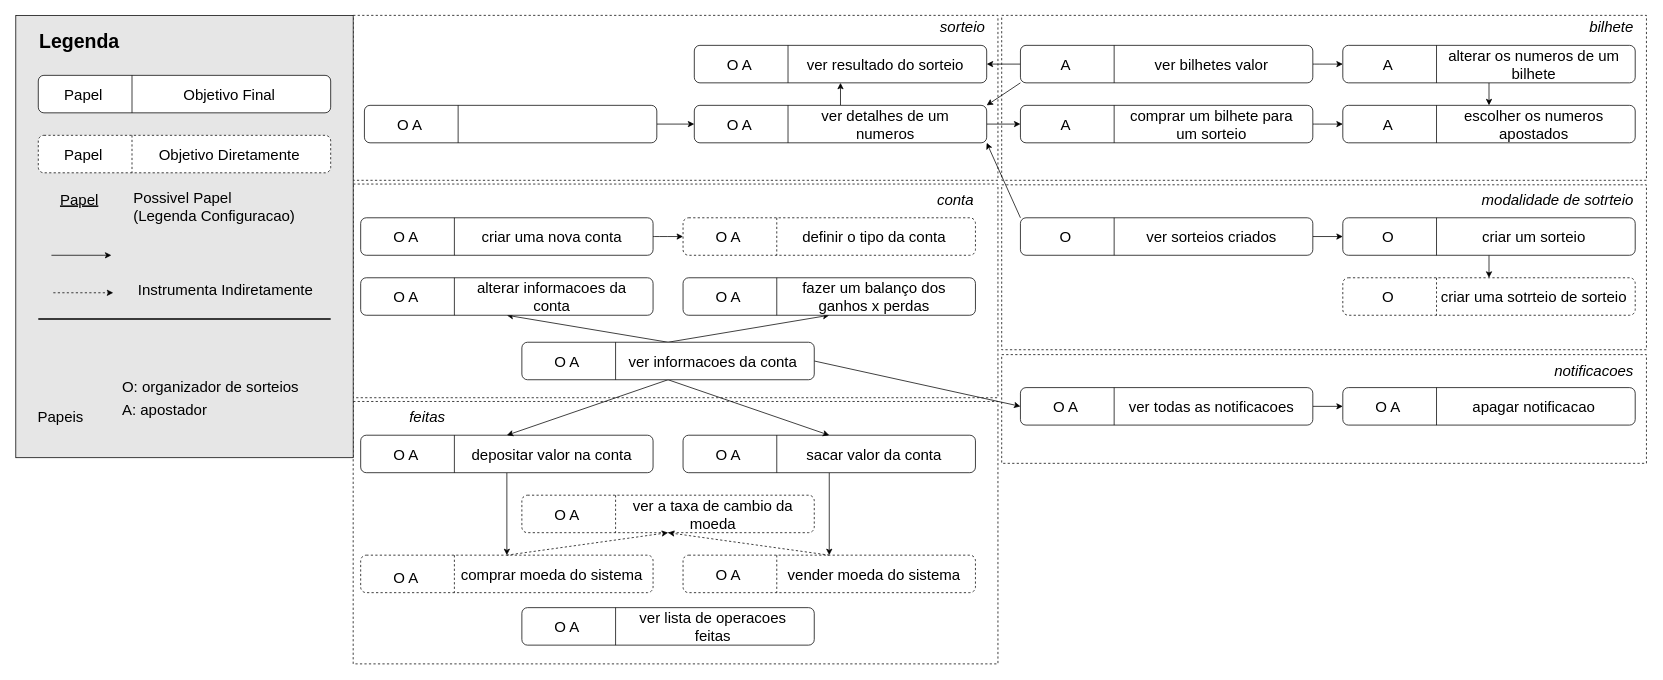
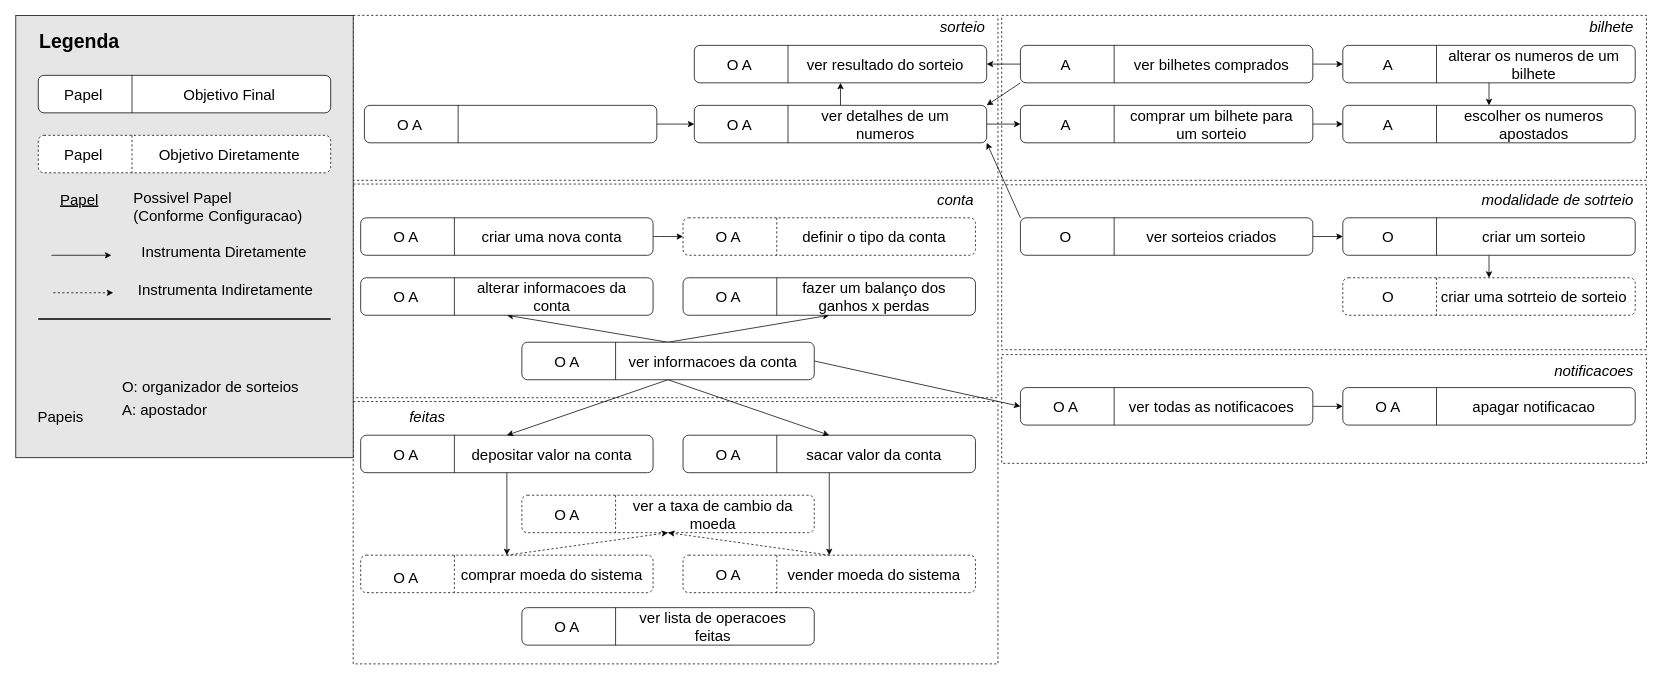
node "ver bilhetes valor": label "ver bilhetes valor" -> "ver bilhetes comprados"
node "Possivel Papel (Legenda Configuracao)": label "Possivel Papel (Legenda Configuracao)" -> "Possivel Papel (Conforme Configuracao)"
node "Instrumenta Diretamente": added
